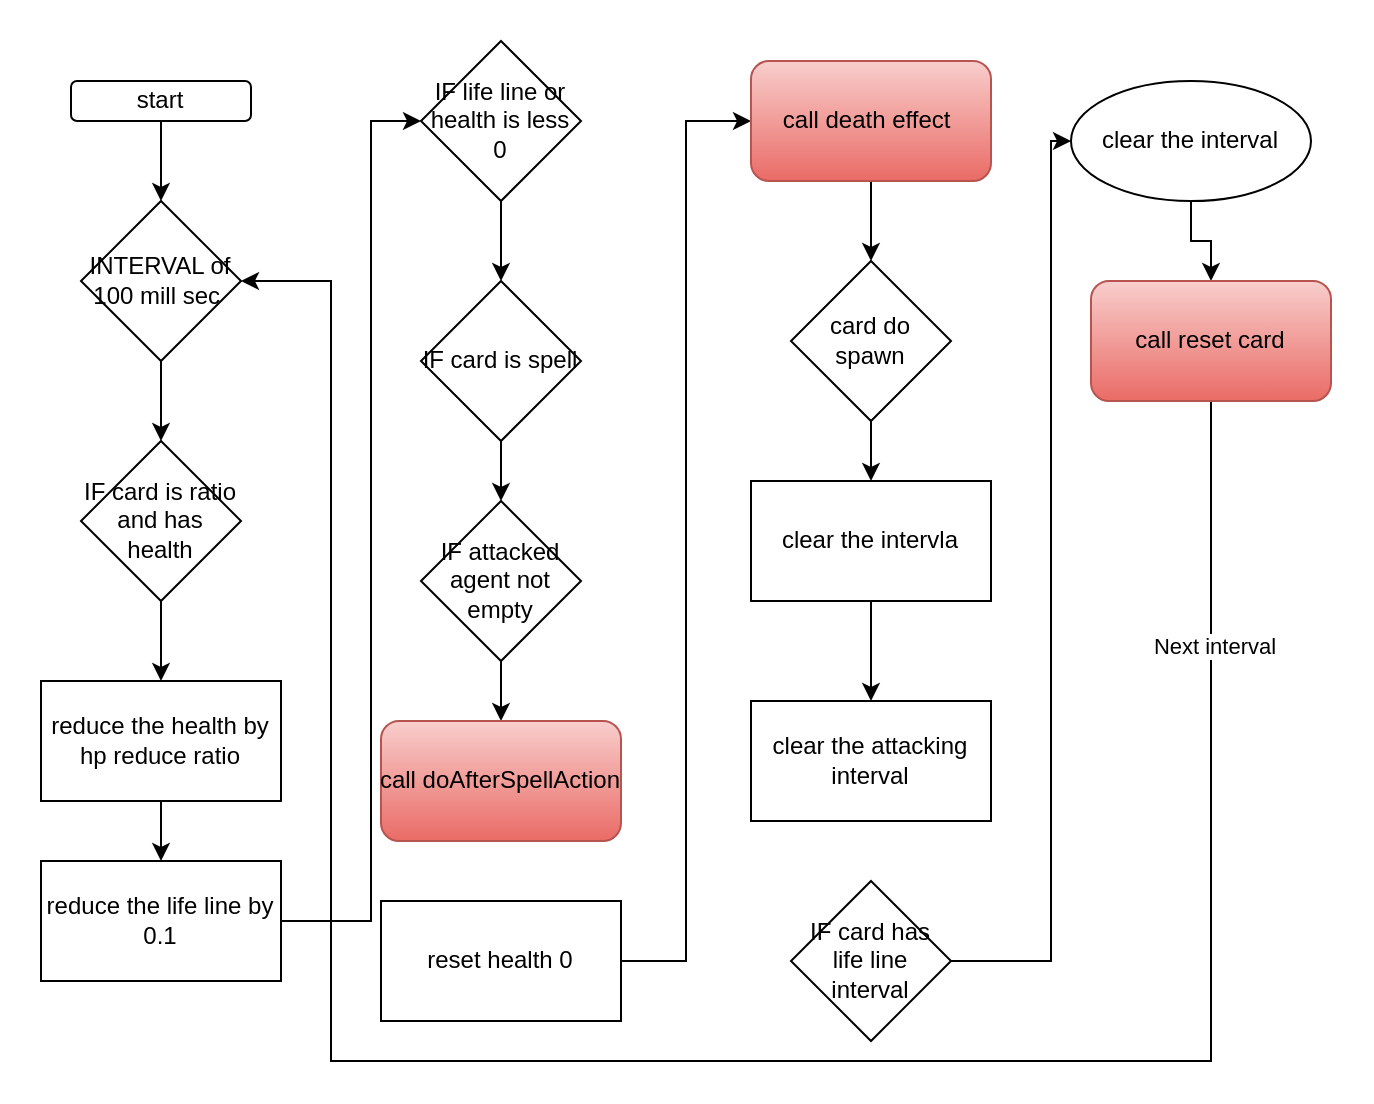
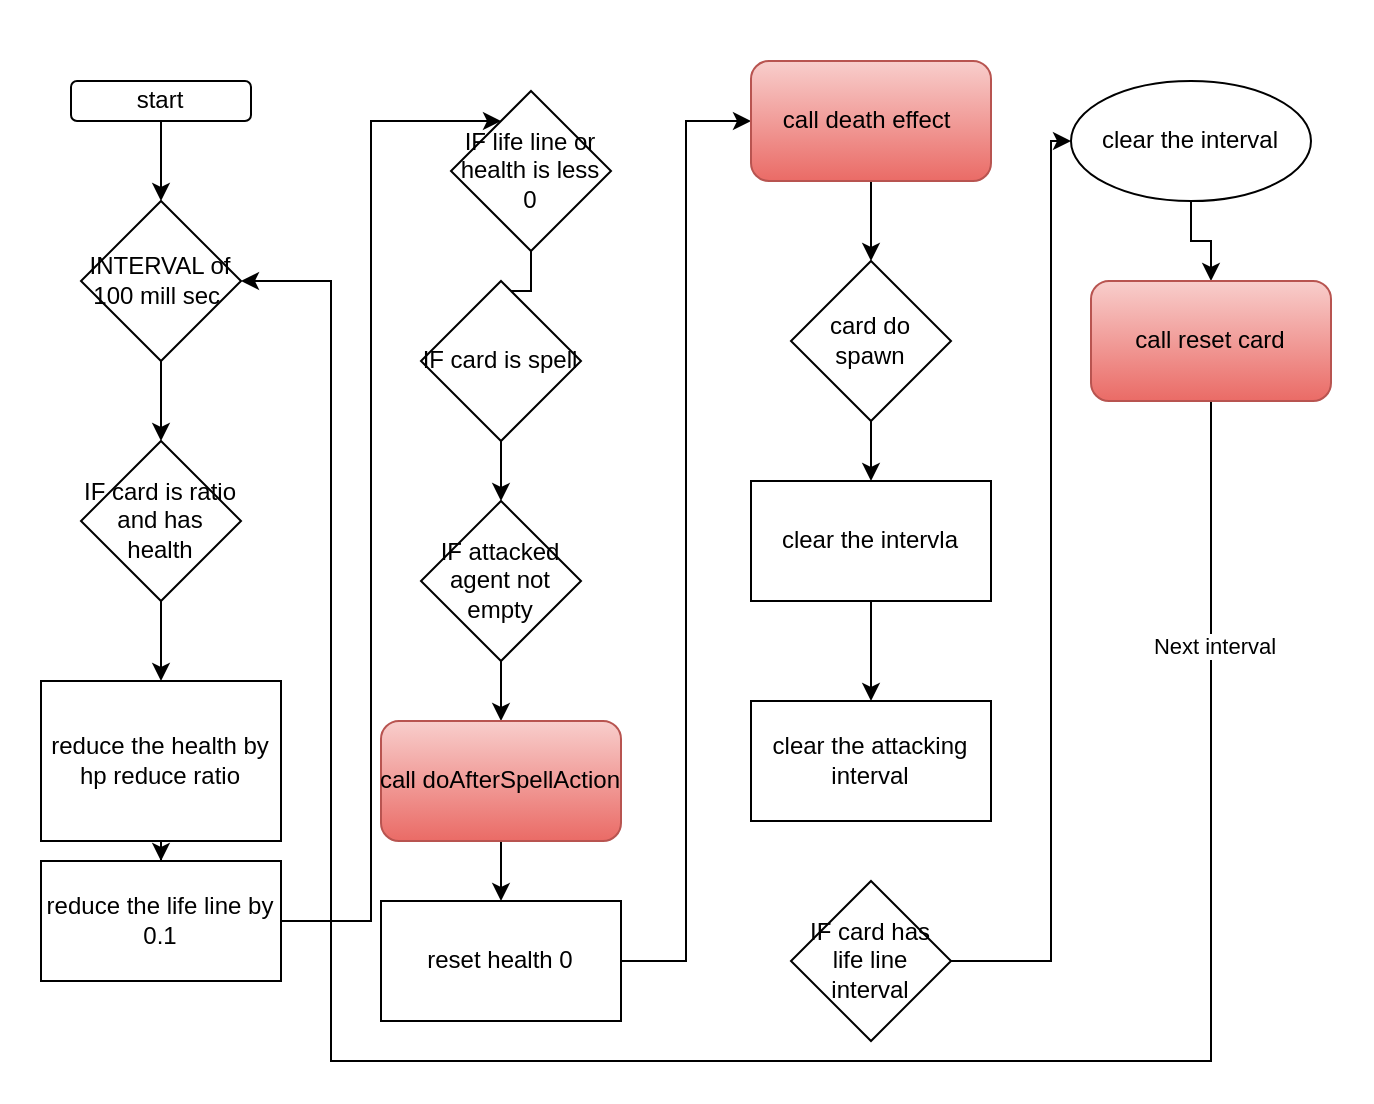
node "IF life line or health is less 0": moved (501, 121) -> (531, 171)
node "reduce the health by hp reduce ratio": size 240x120 -> 240x160
edge "call doAfterSpellAction" -> "reset health 0": added
